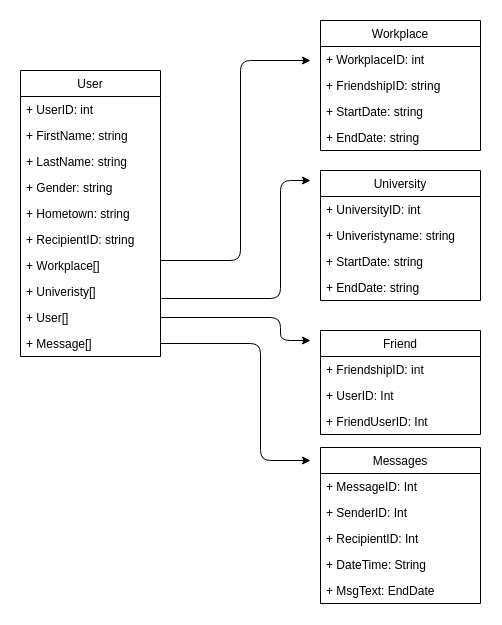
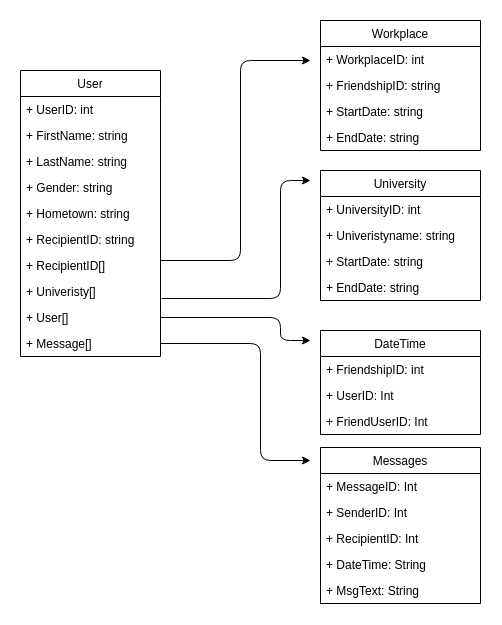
node "+ Workplace[]": label "+ Workplace[]" -> "+ RecipientID[]"
node "Friend": label "Friend" -> "DateTime"
node "+ MsgText: EndDate": label "+ MsgText: EndDate" -> "+ MsgText: String"
